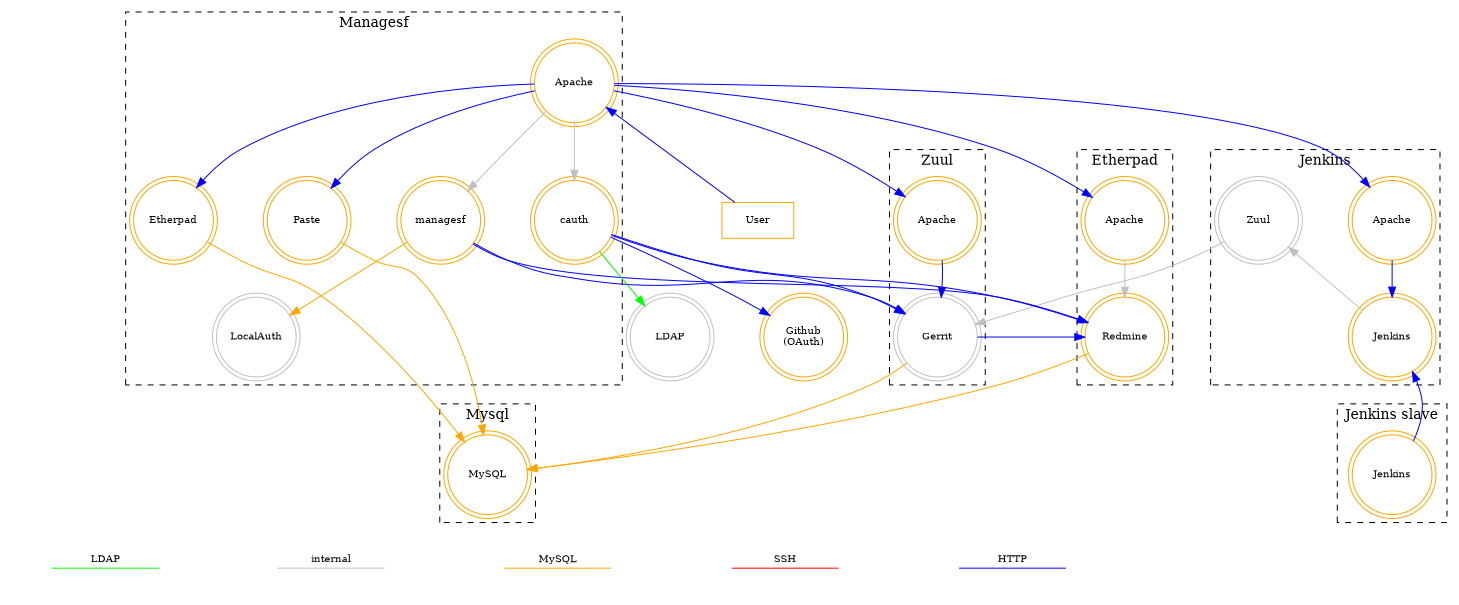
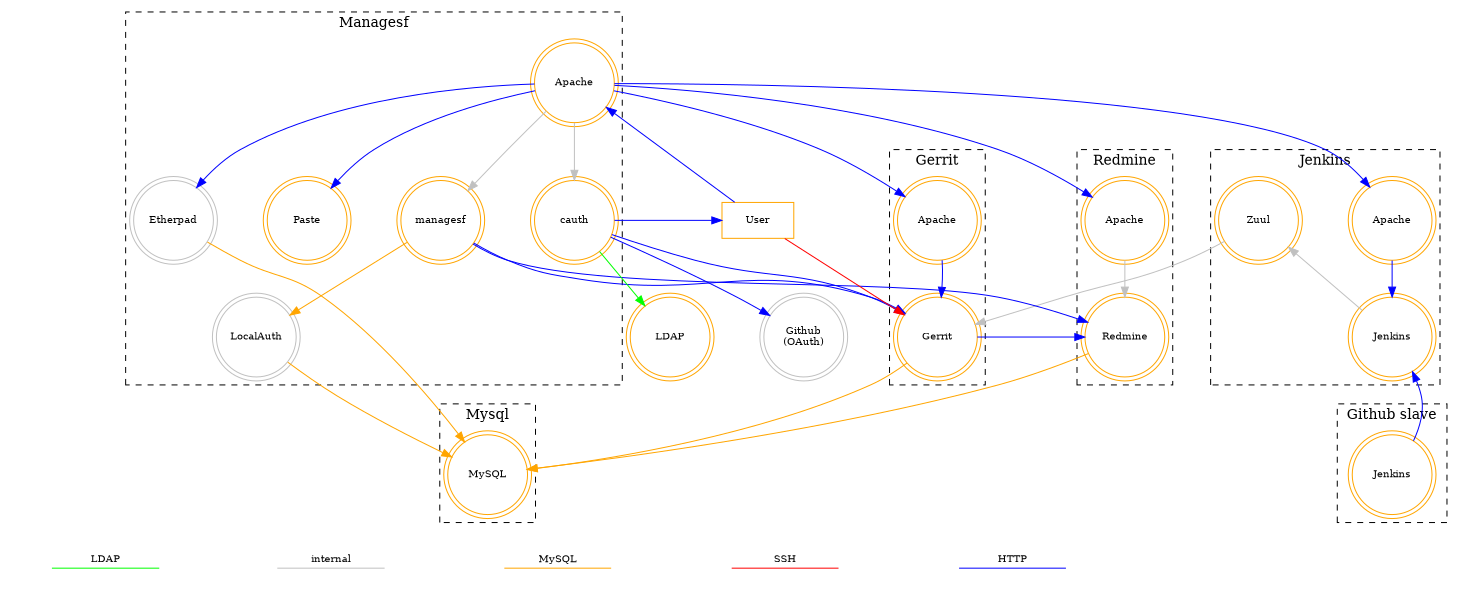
cluster "Zuul": label "Zuul" -> "Gerrit"
cluster "Etherpad": label "Etherpad" -> "Redmine"
node "Etherpad": color orange -> gray
node "Zuul": color gray -> orange
edge "User" -> "Gerrit": added
edge "cauth" -> "Redmine": now "cauth" -> "User"
edge "Paste" -> "MySQL": now "LocalAuth" -> "MySQL"
node "LDAP": color gray -> orange
node "Github (OAuth)": color orange -> gray
node "Gerrit": color gray -> orange
cluster "Jenkins slave": label "Jenkins slave" -> "Github slave"
